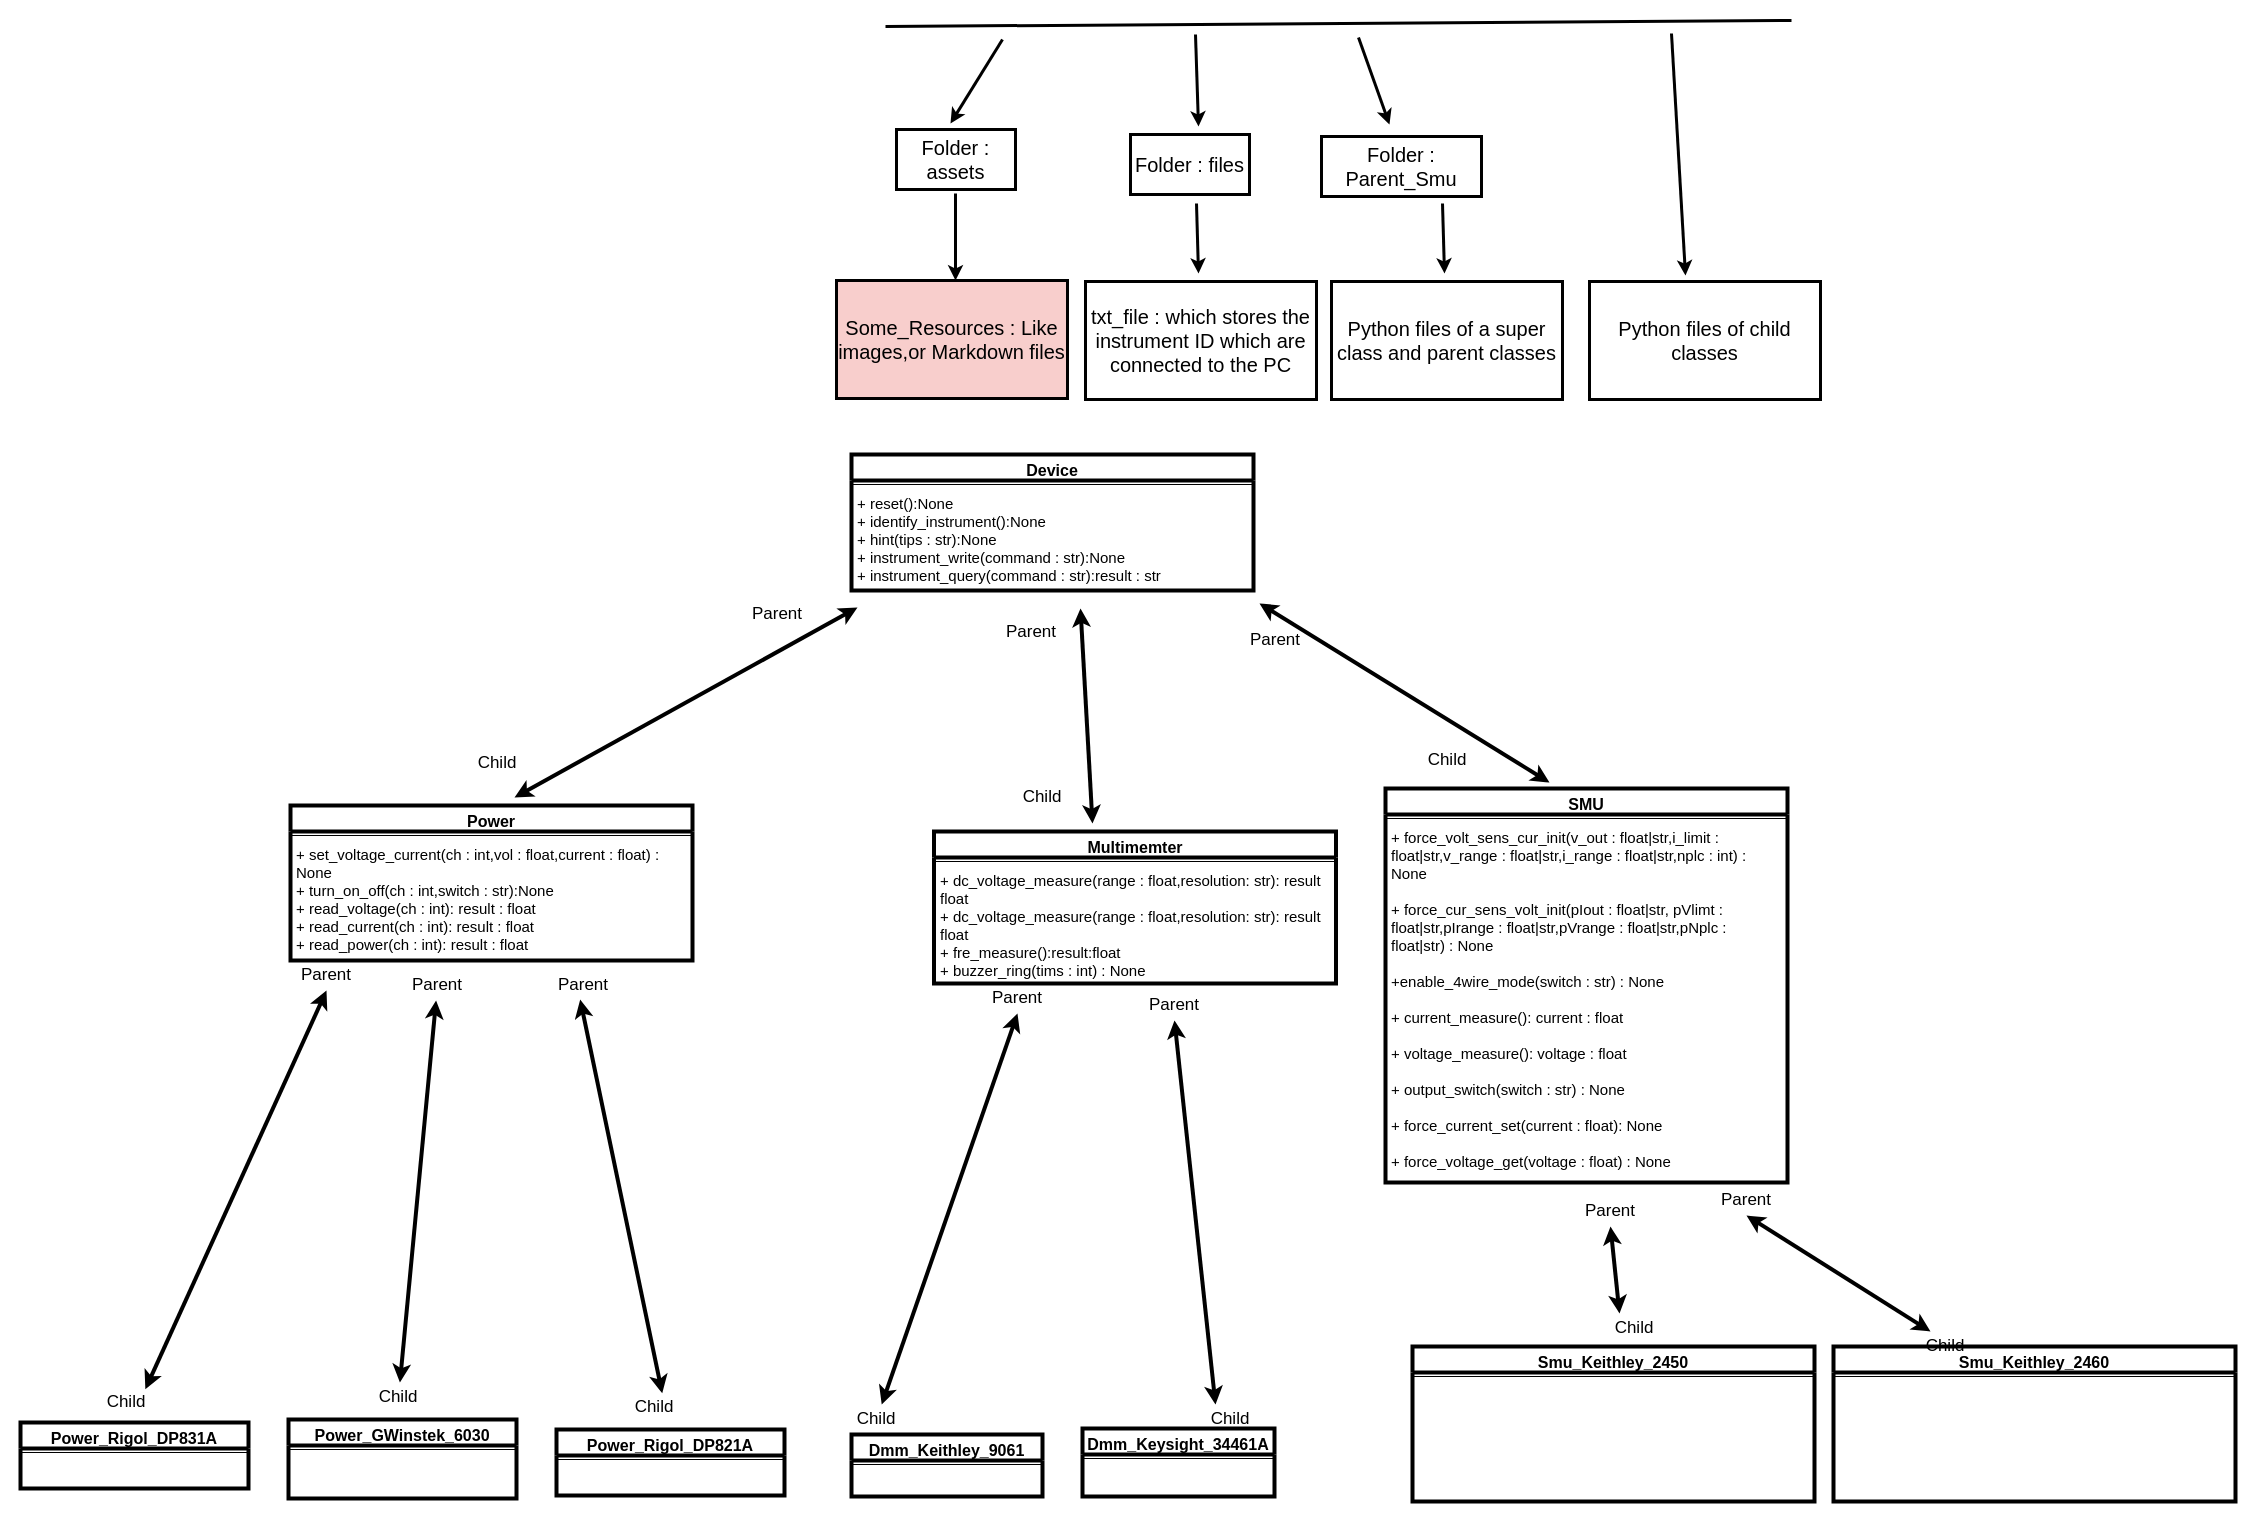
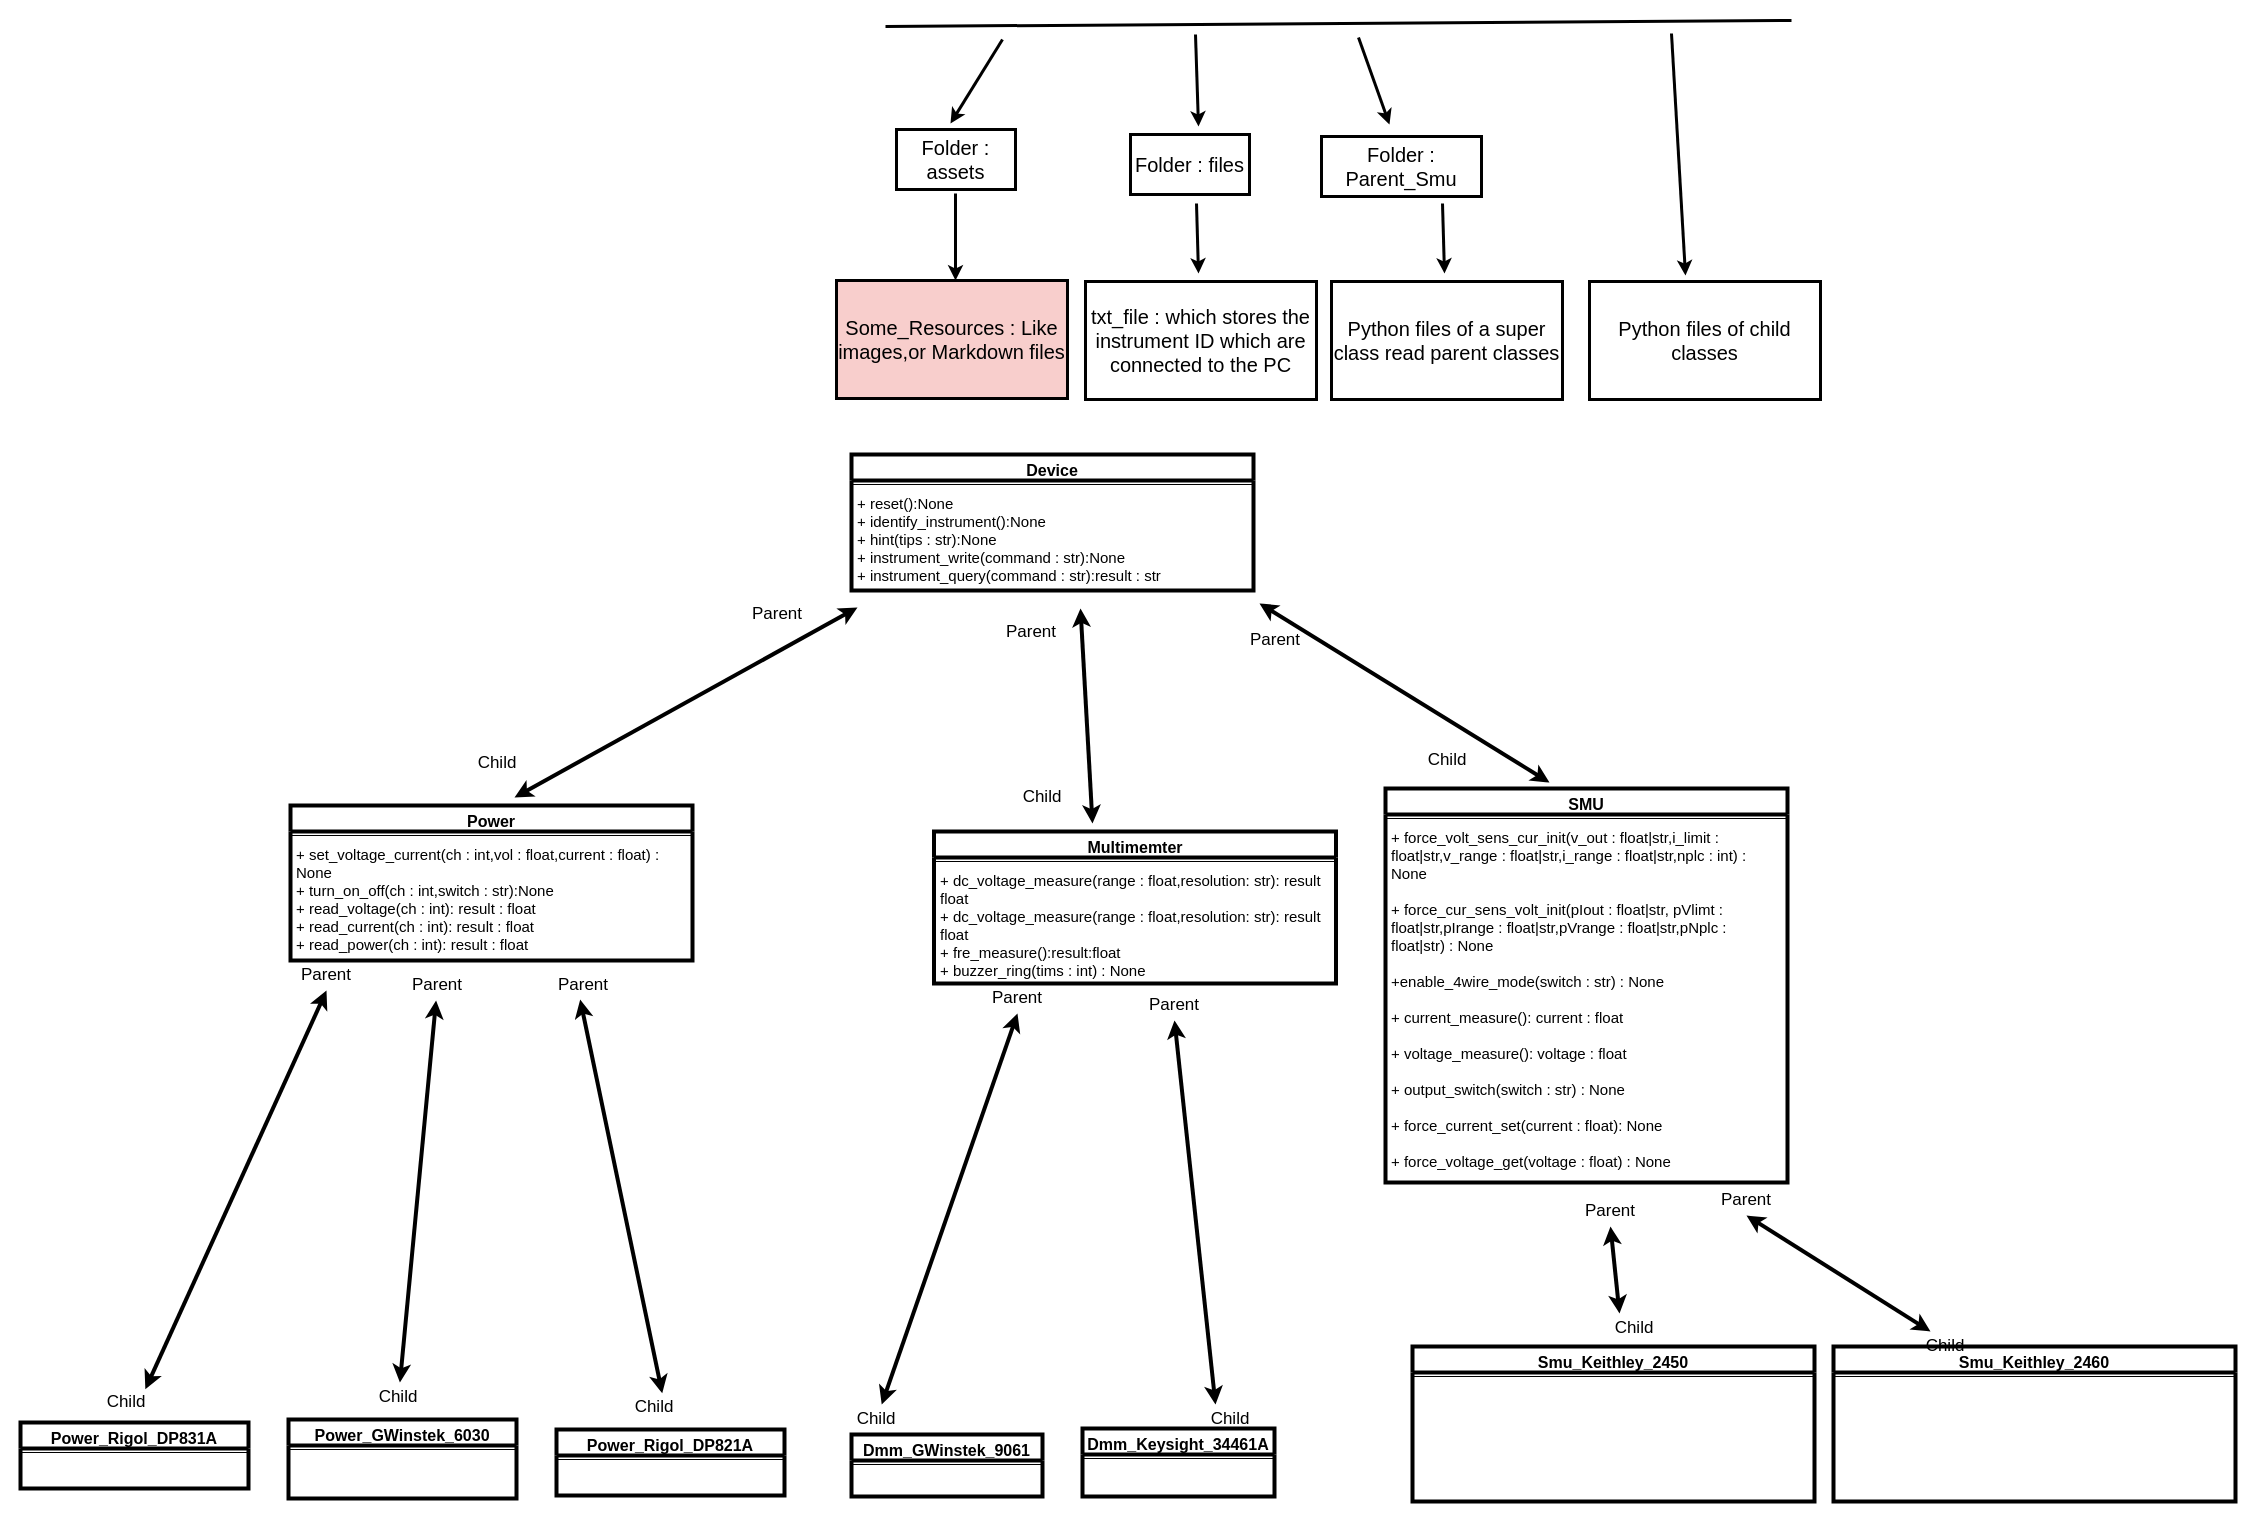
node "Python files of a super class and parent classes": label "Python files of a super class and parent classes" -> "Python files of a super class read parent classes"
node "Dmm_Keithley_9061": label "Dmm_Keithley_9061" -> "Dmm_GWinstek_9061"
